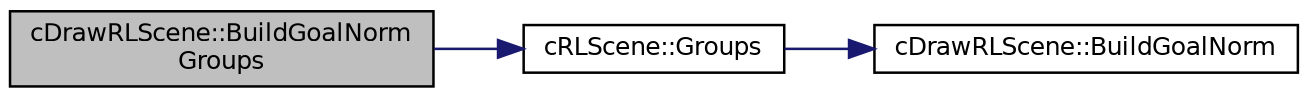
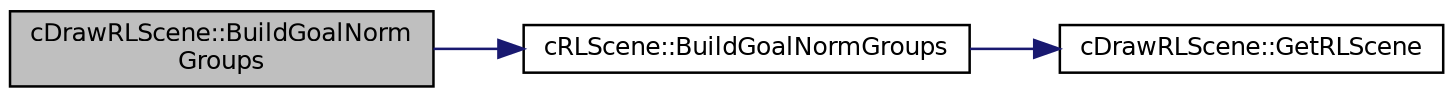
node "cRLScene::Groups": label "cRLScene::Groups" -> "cRLScene::BuildGoalNormGroups"
node "cDrawRLScene::BuildGoalNorm": label "cDrawRLScene::BuildGoalNorm" -> "cDrawRLScene::GetRLScene"
